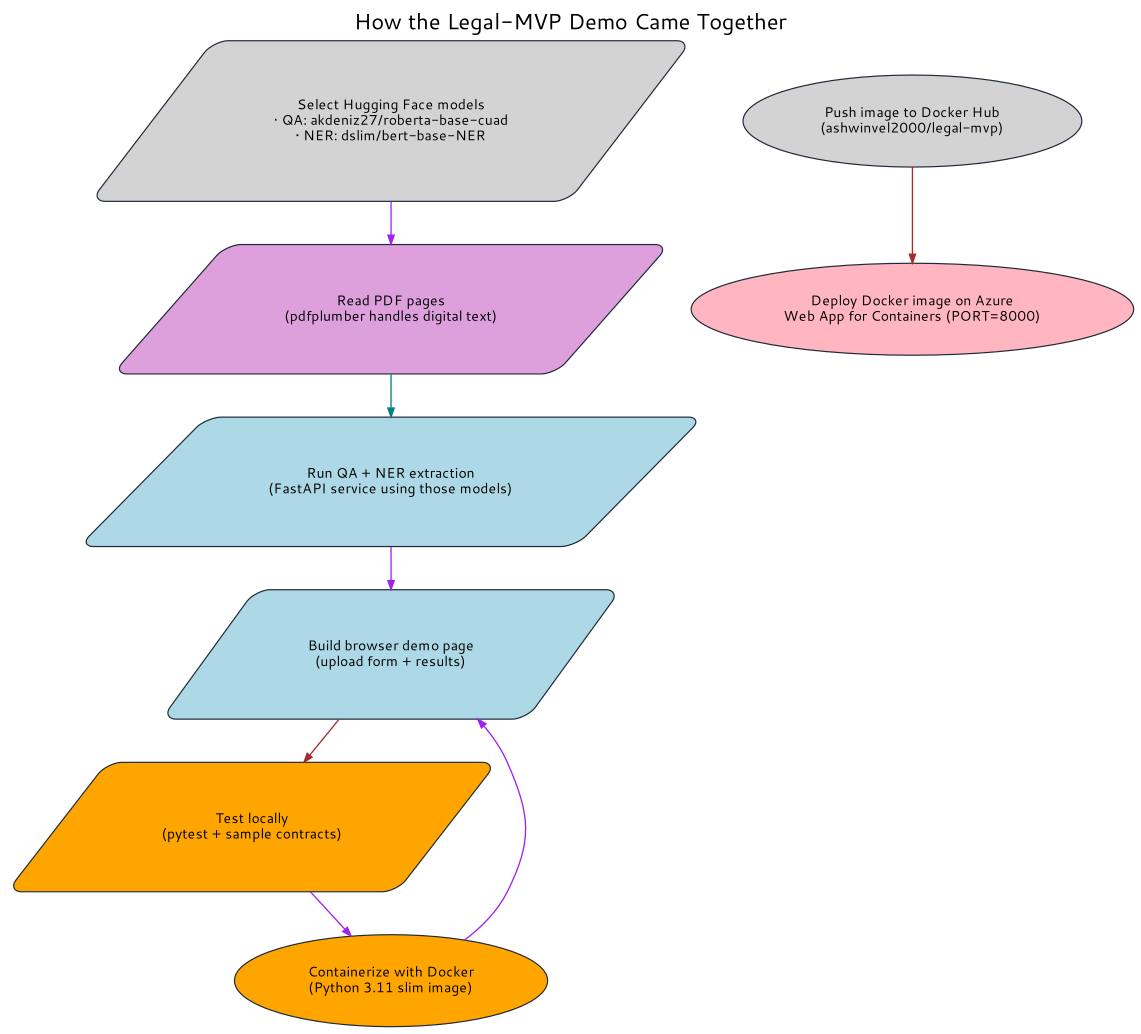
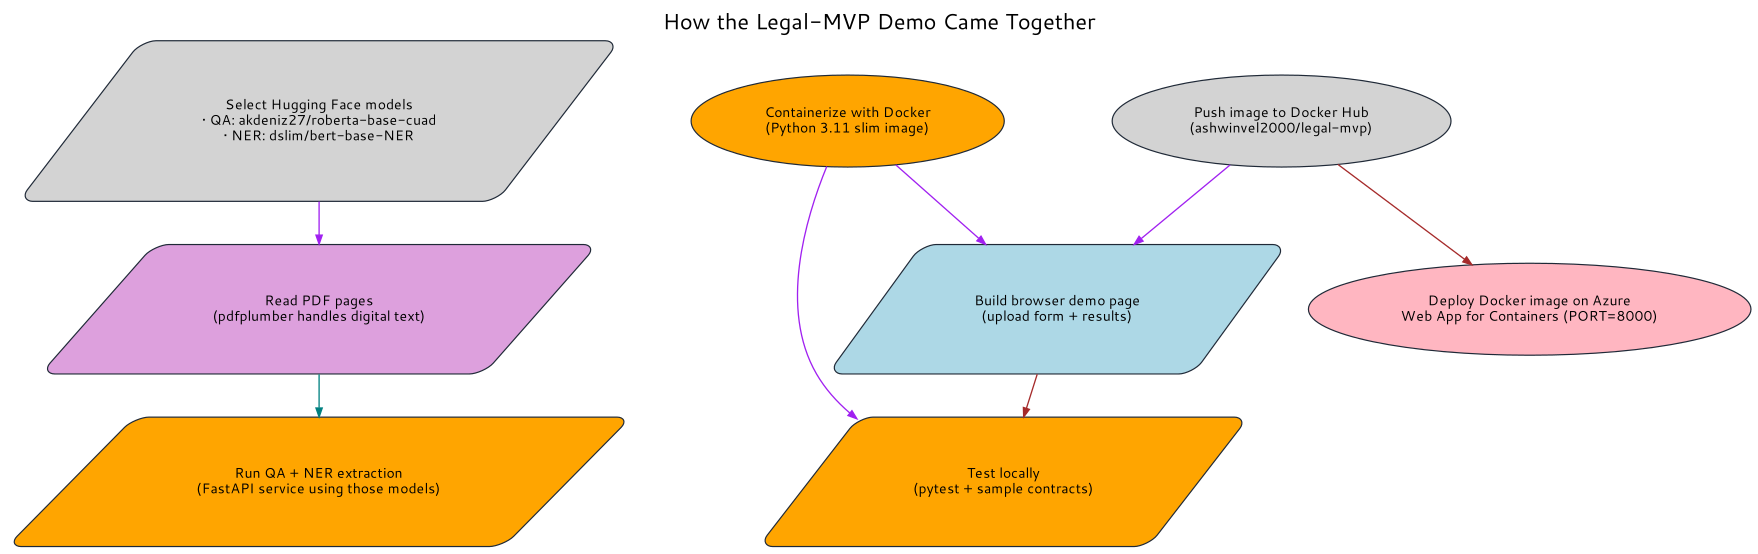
node "Run QA + NER extraction (FastAPI service using those models)": fillcolor lightblue -> orange
edge "Run QA + NER extraction (FastAPI service using those models)" -> "Build browser demo page (upload form + results)": now "Push image to Docker Hub (ashwinvel2000/legal-mvp)" -> "Build browser demo page (upload form + results)"
edge "Test locally (pytest + sample contracts)" -> "Containerize with Docker (Python 3.11 slim image)": reversed
